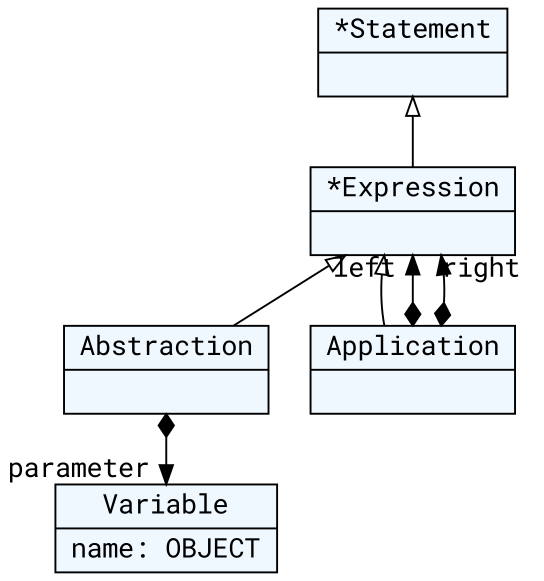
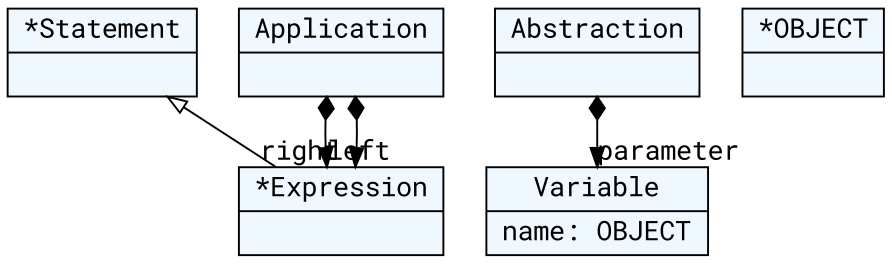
node "*OBJECT": added
edge "Abstraction" -> "*Expression": removed
edge "Application" -> "*Expression": removed
